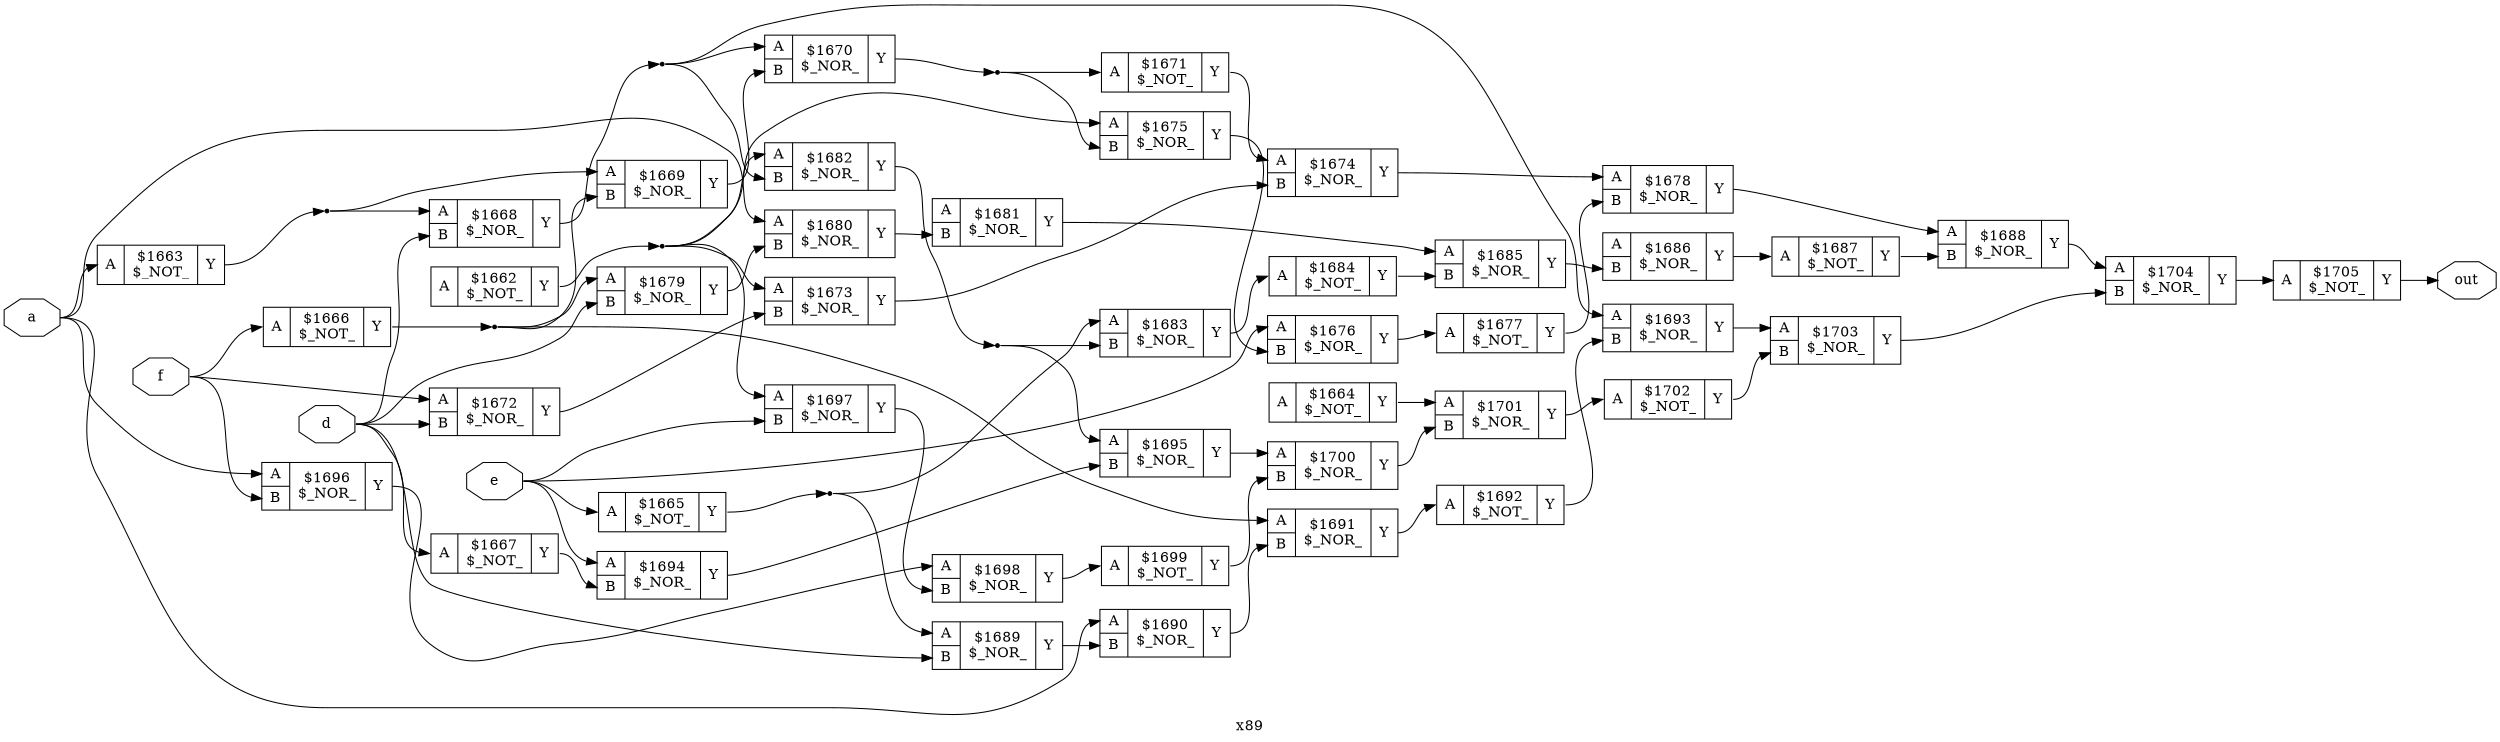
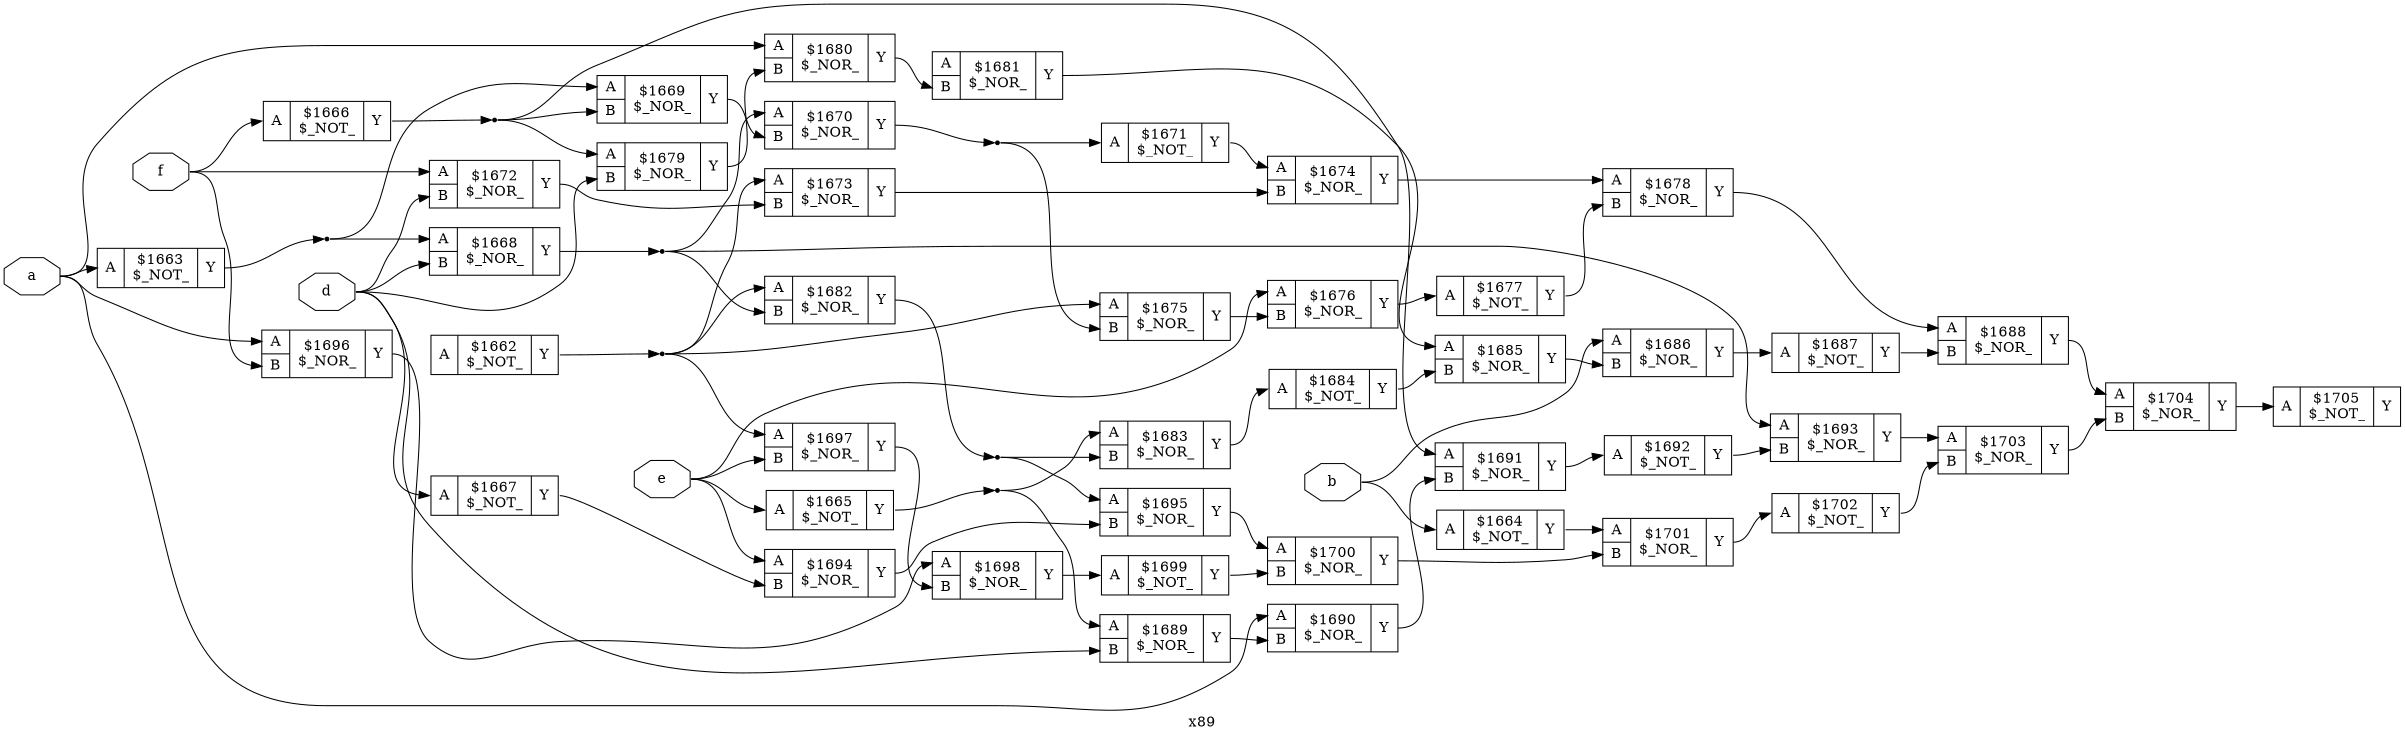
node "out": removed
node "b": added
